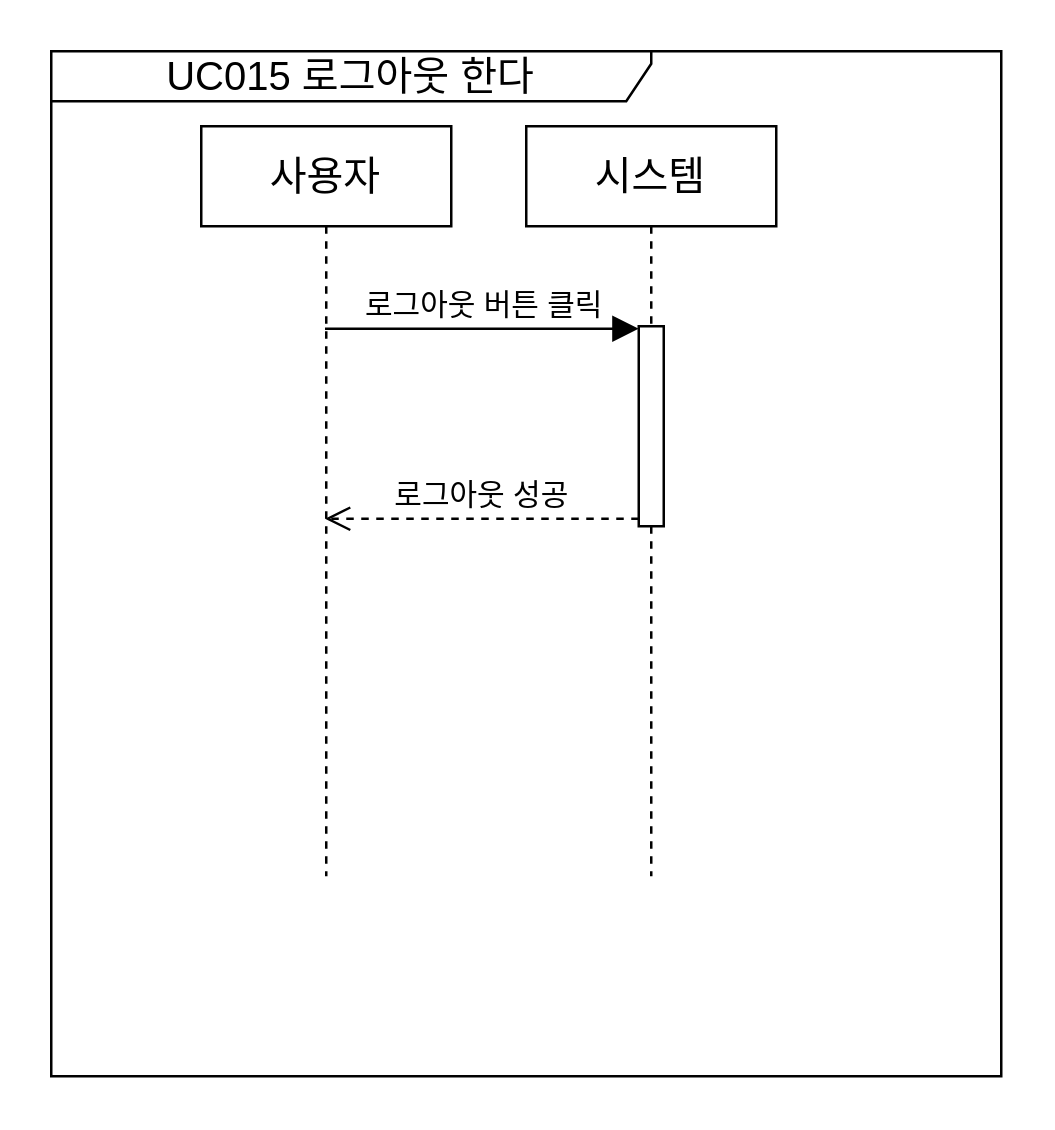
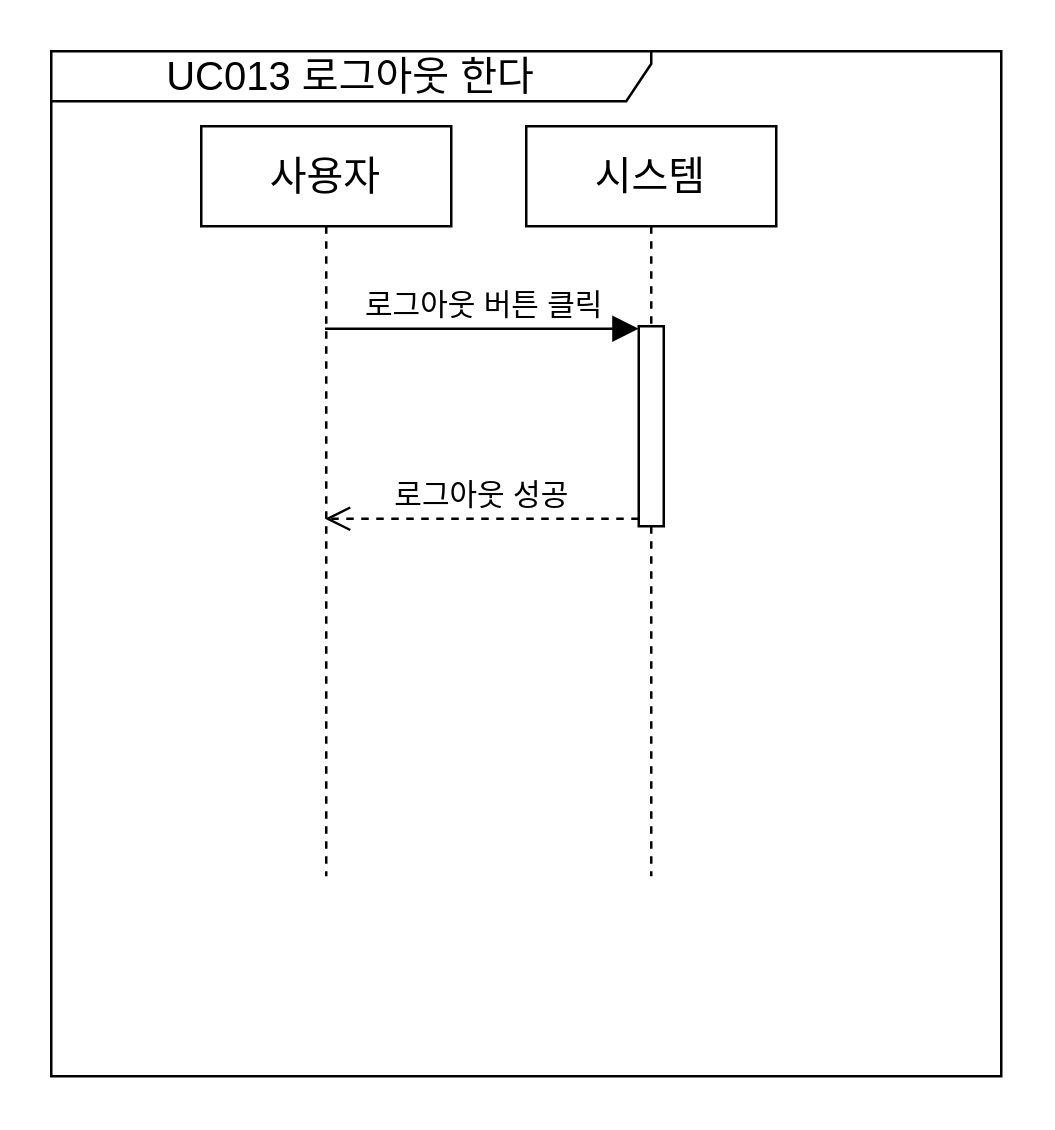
node "UC015 로그아웃 한다": label "UC015 로그아웃 한다" -> "UC013 로그아웃 한다"
